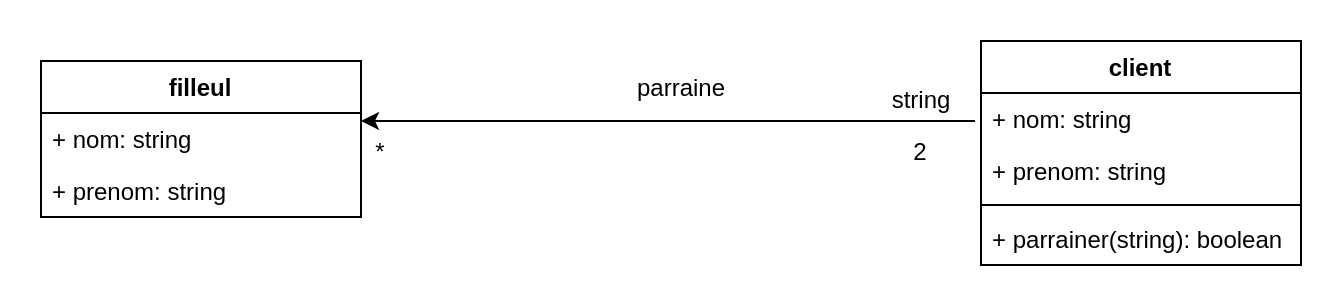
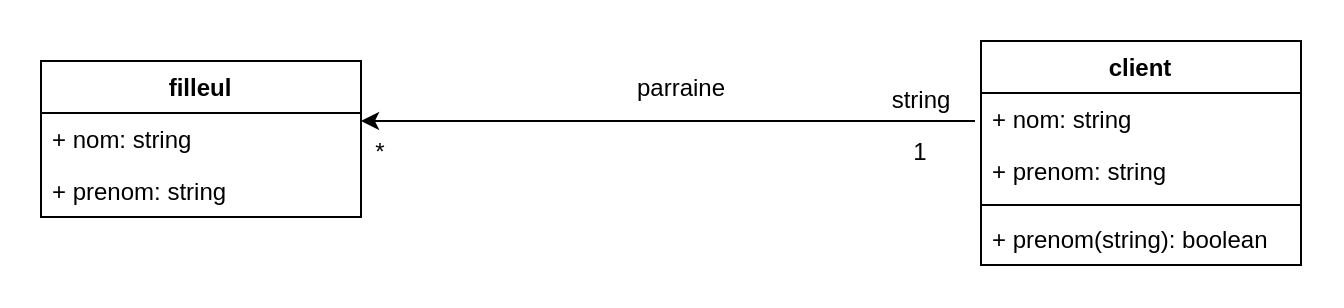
node "2": label "2" -> "1"
node "+ parrainer(string): boolean": label "+ parrainer(string): boolean" -> "+ prenom(string): boolean"
